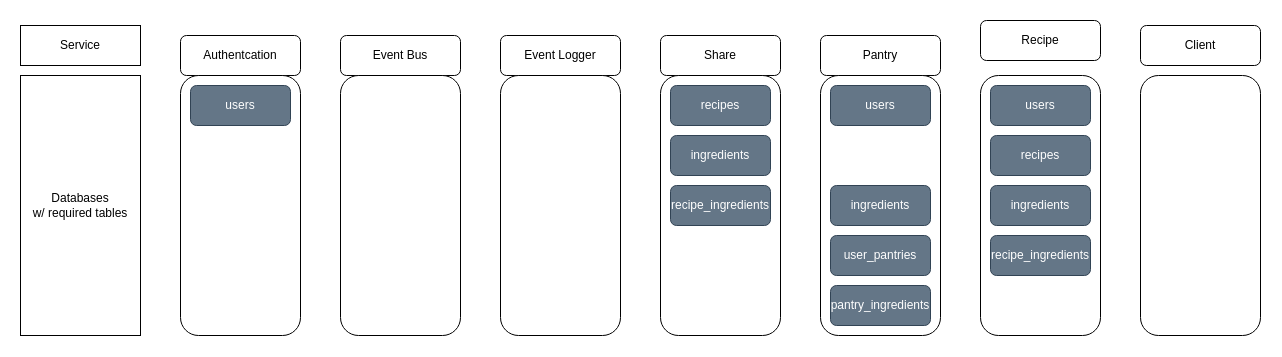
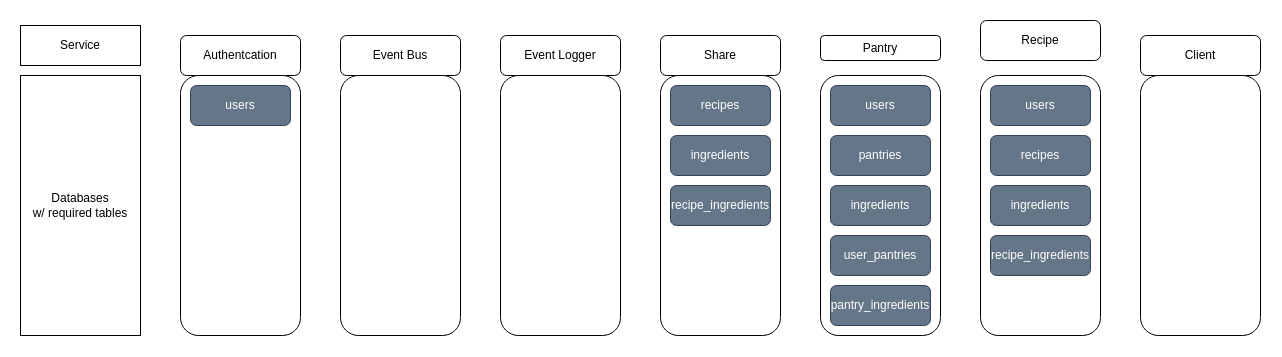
node "Client": moved (1201, 46) -> (1201, 56)
node "Pantry": size 120x40 -> 120x25
node "pantries": added
